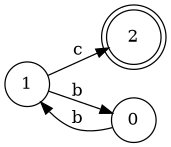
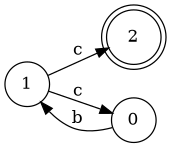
edge "1" -> "0": label "b" -> "c"
